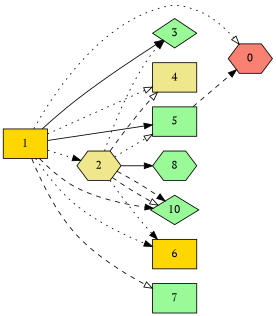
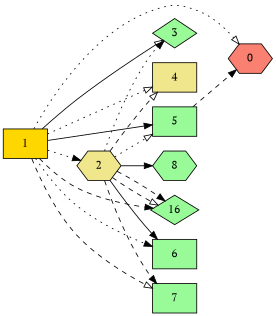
edge "1" -> "3": arrowhead normal -> onormal
edge "2" -> "6": style dotted -> solid
node "10": label "10" -> "16"
edge "2" -> "7": added
node "6": fillcolor gold -> palegreen
